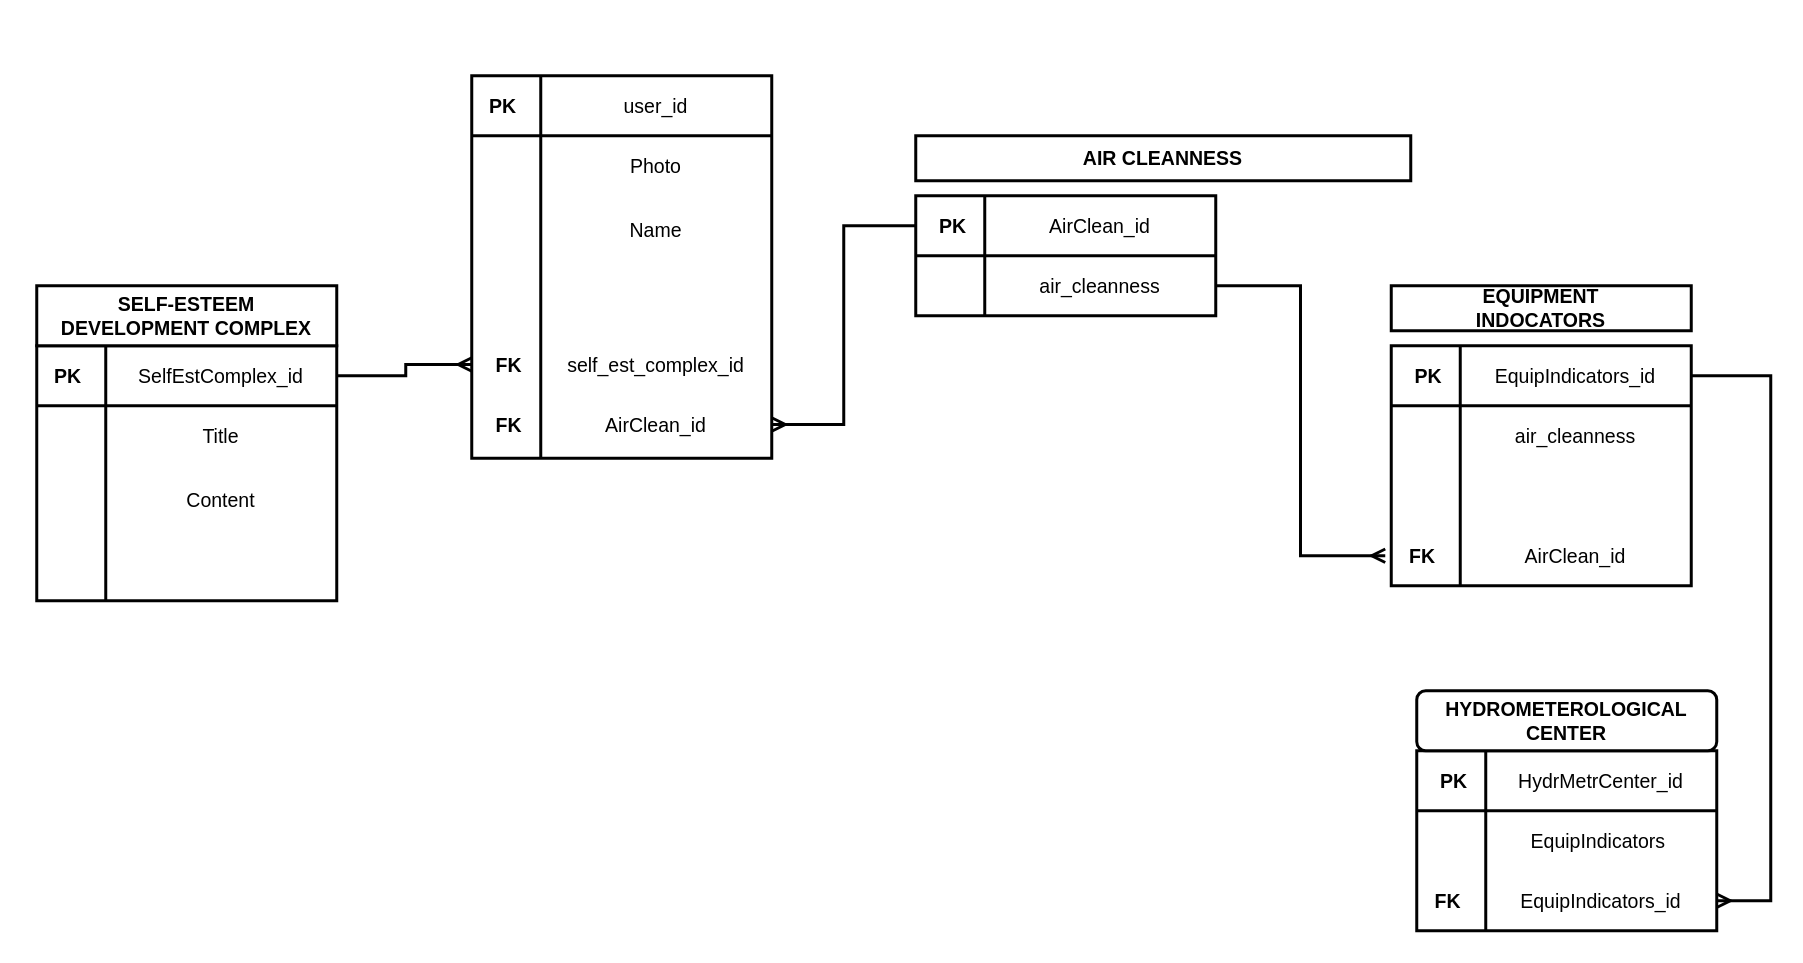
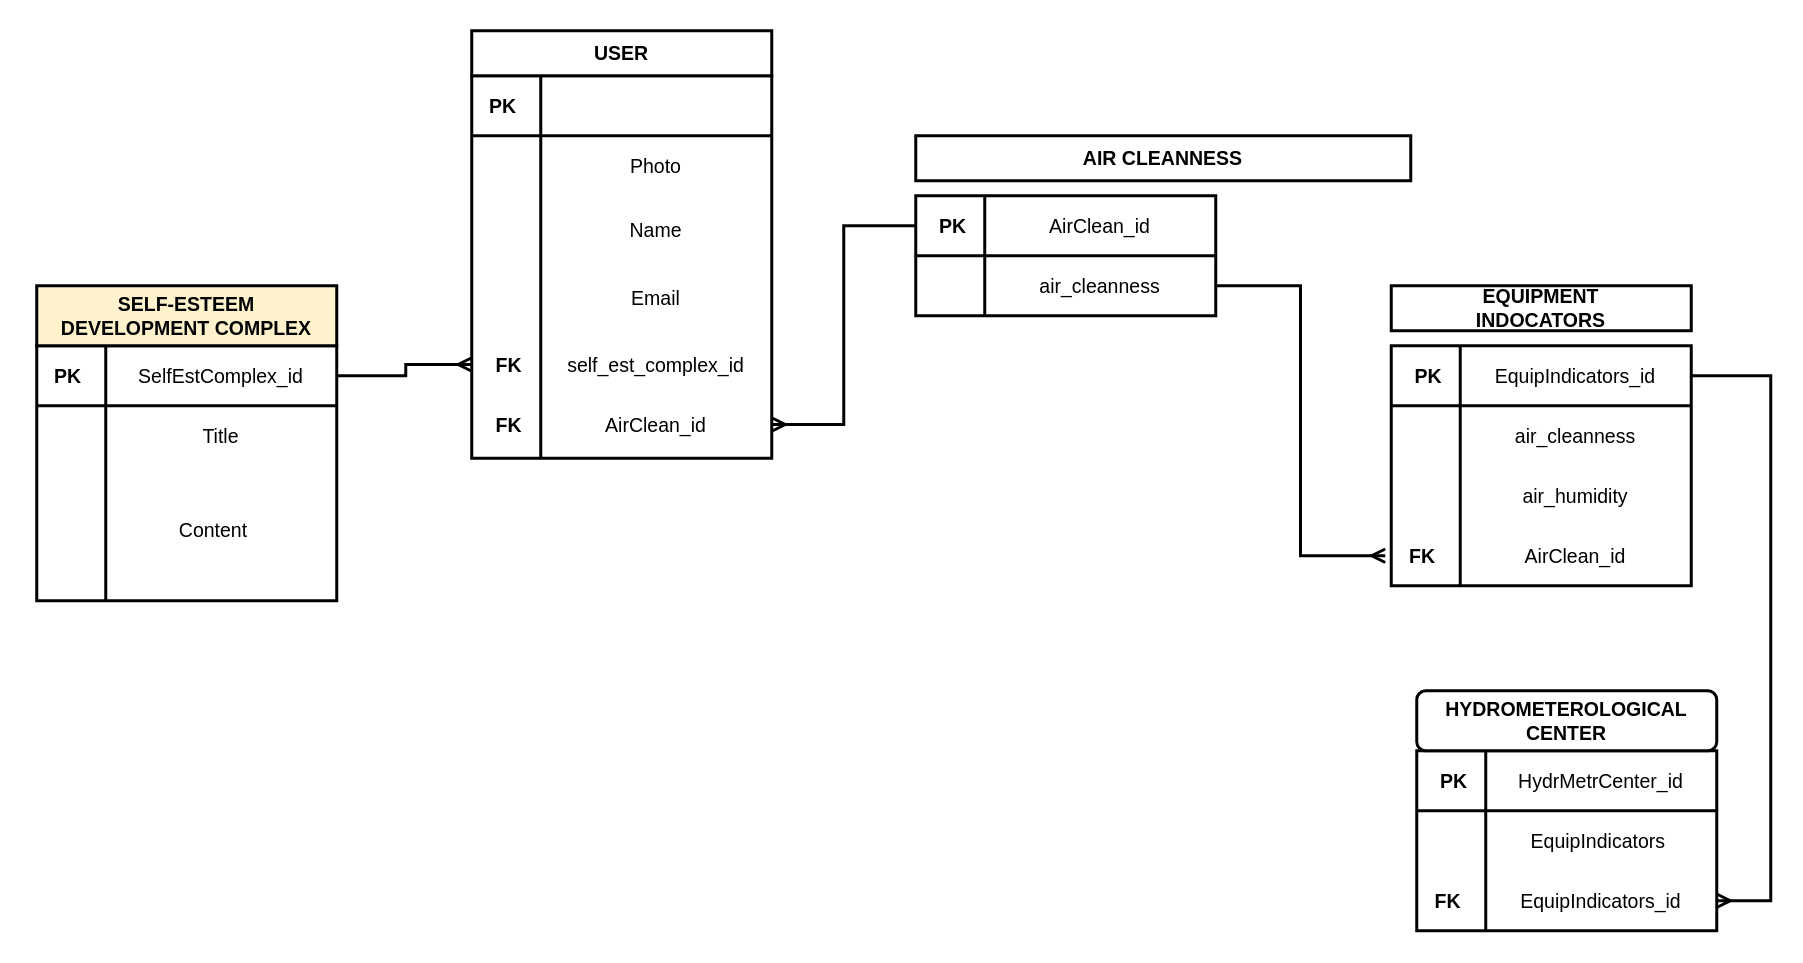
node "USER": added
node "user_id": removed
node "Email": added
node "SELF-ESTEEMDEVELOPMENT COMPLEX": fillcolor #ffffff -> #fff2cc
node "air_humidity": added
node "Content": moved (221, 500) -> (214, 530)
